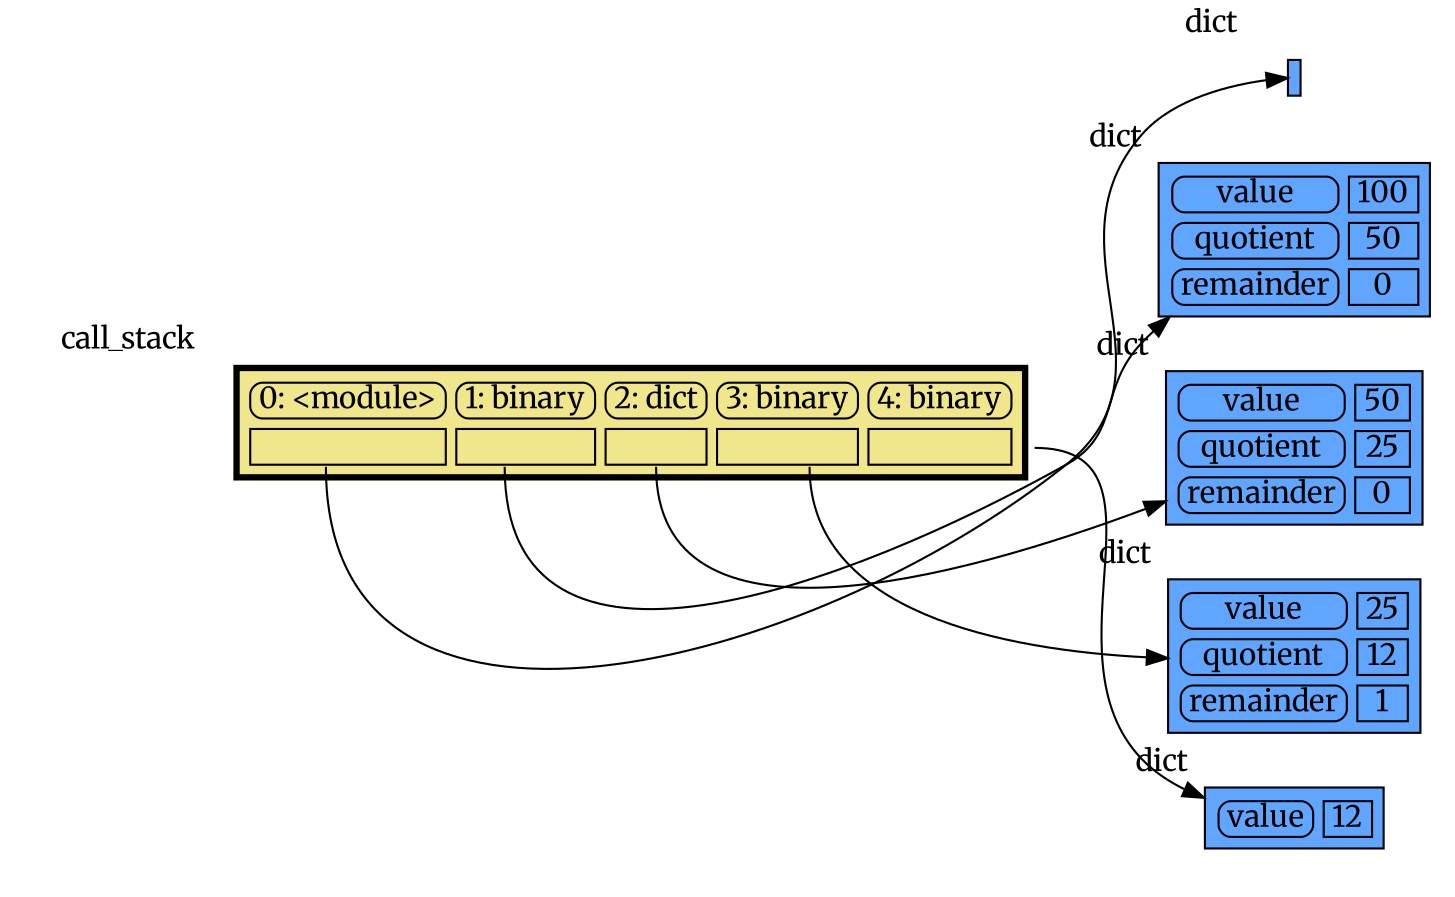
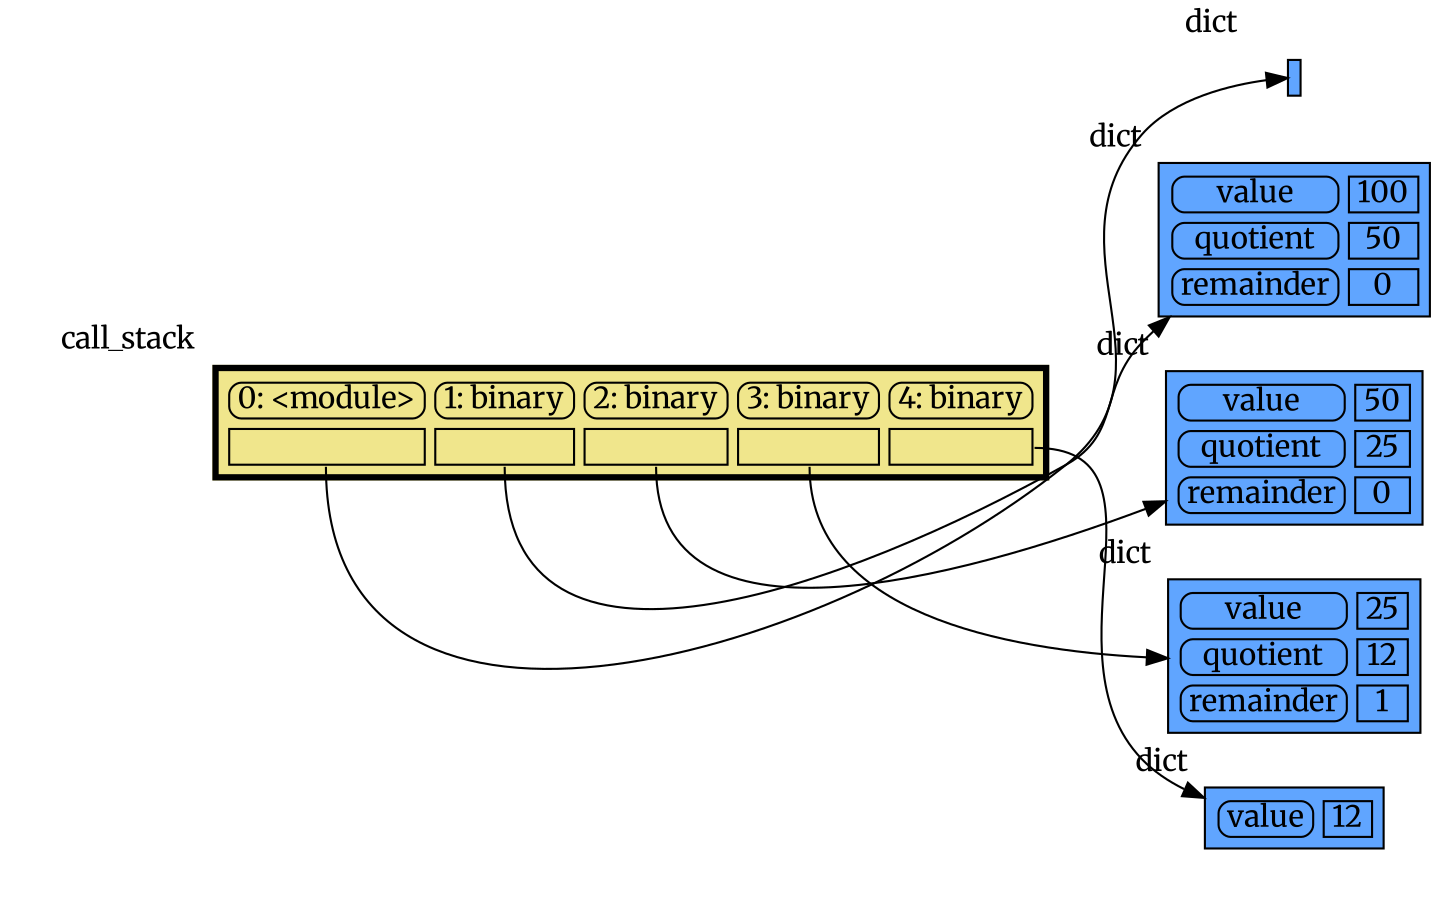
node "0: <module>": text "2: dict" -> "2: binary"
